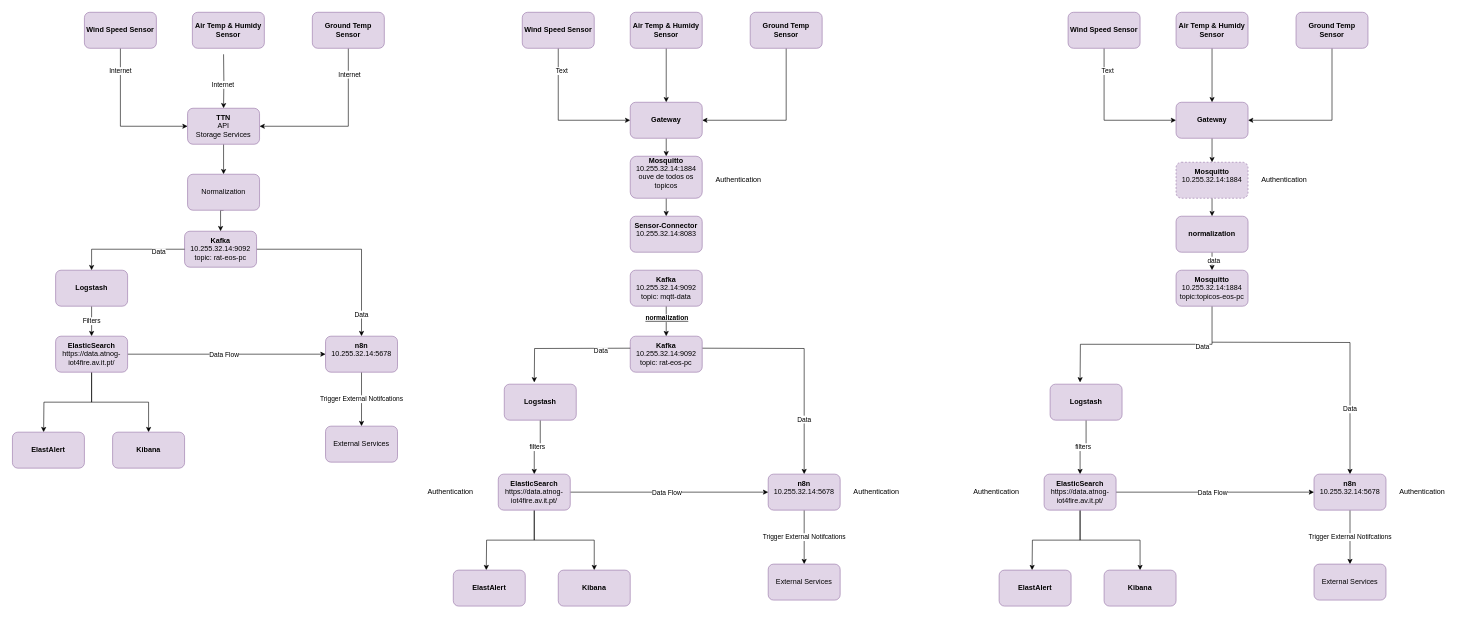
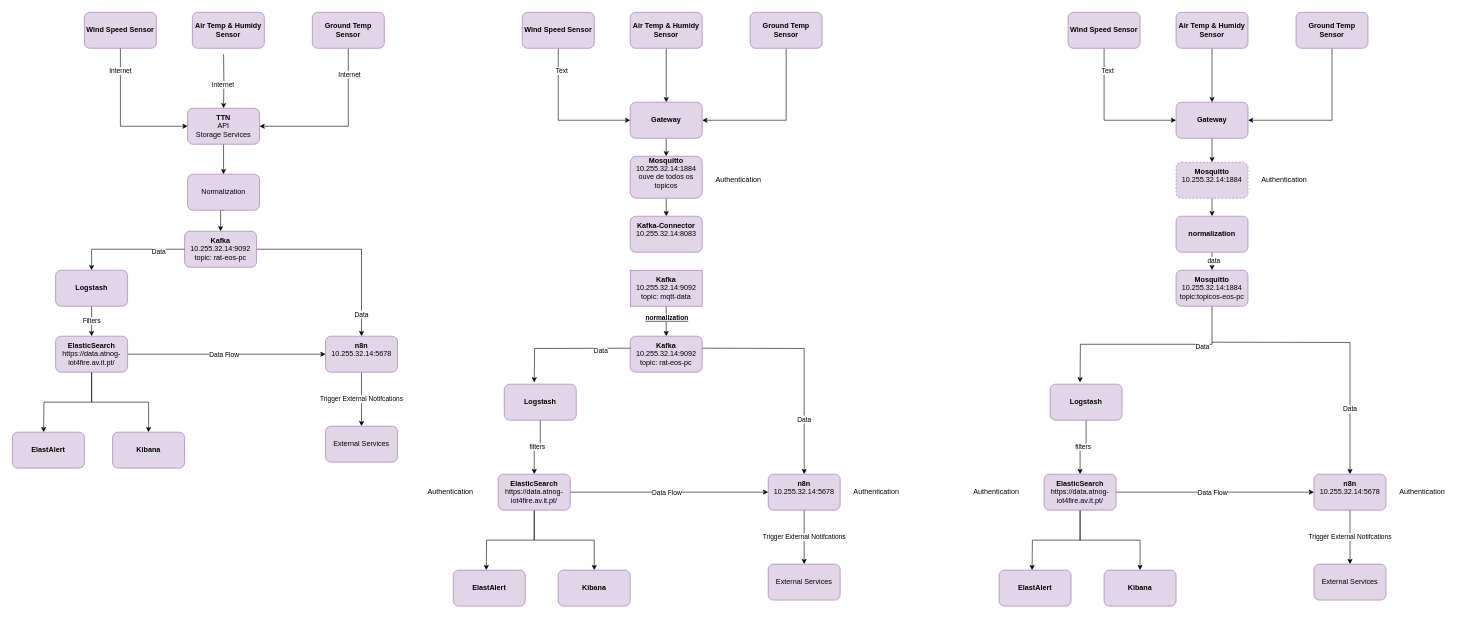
node "Sensor-Connector 10.255.32.14:8083": label "Sensor-Connector 10.255.32.14:8083" -> "Kafka-Connector 10.255.32.14:8083"
node "Kafka 10.255.32.14:9092 topic: mqtt-data": shape rounded rectangle -> rectangle
